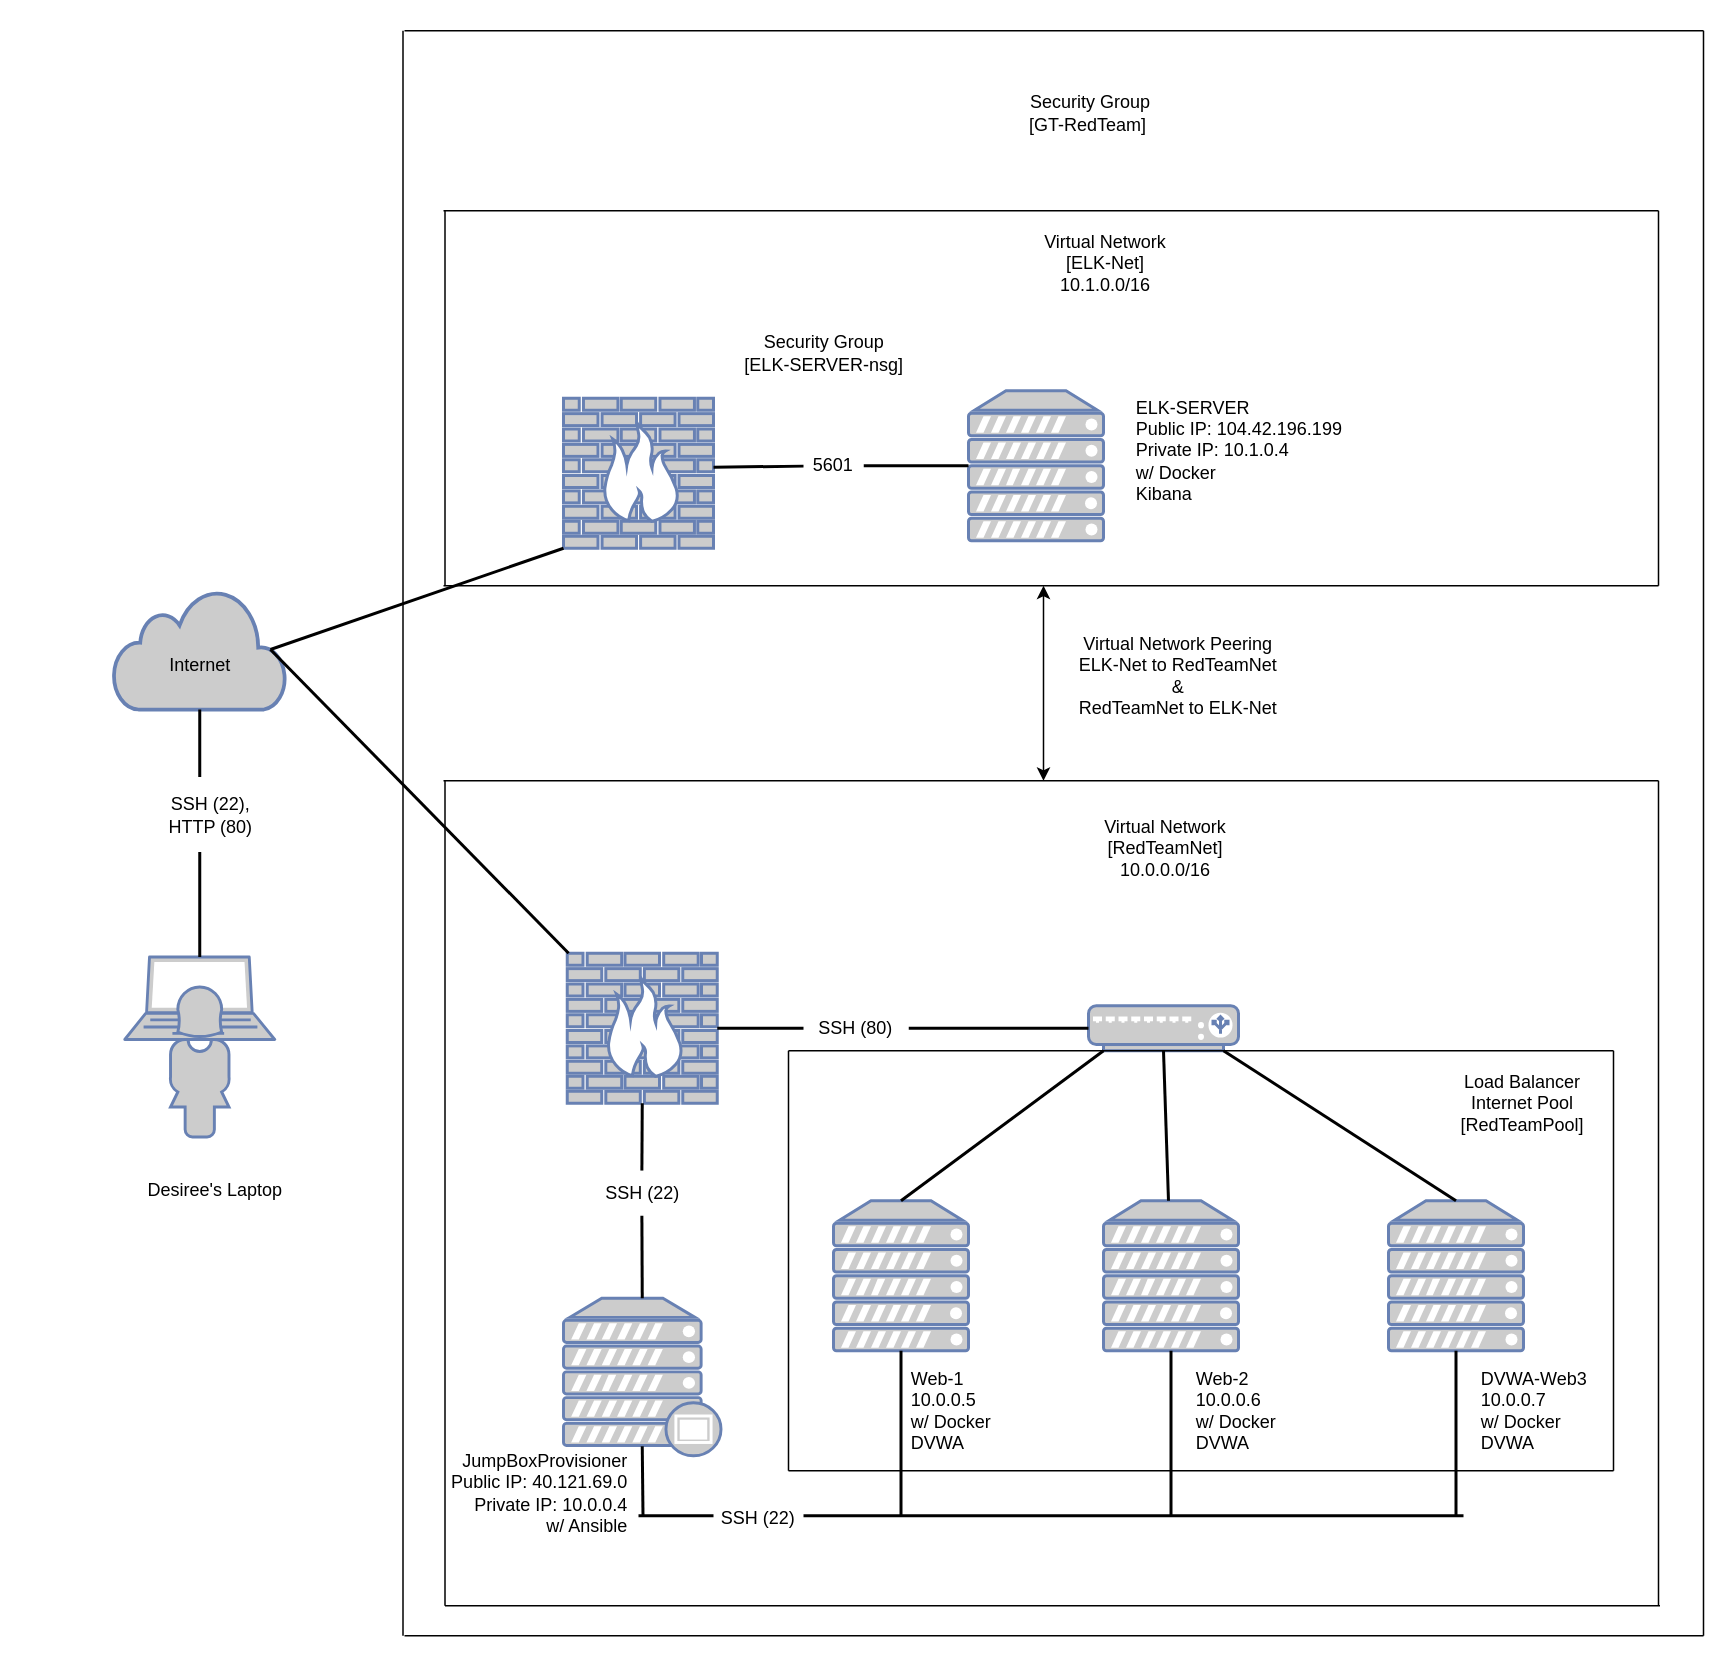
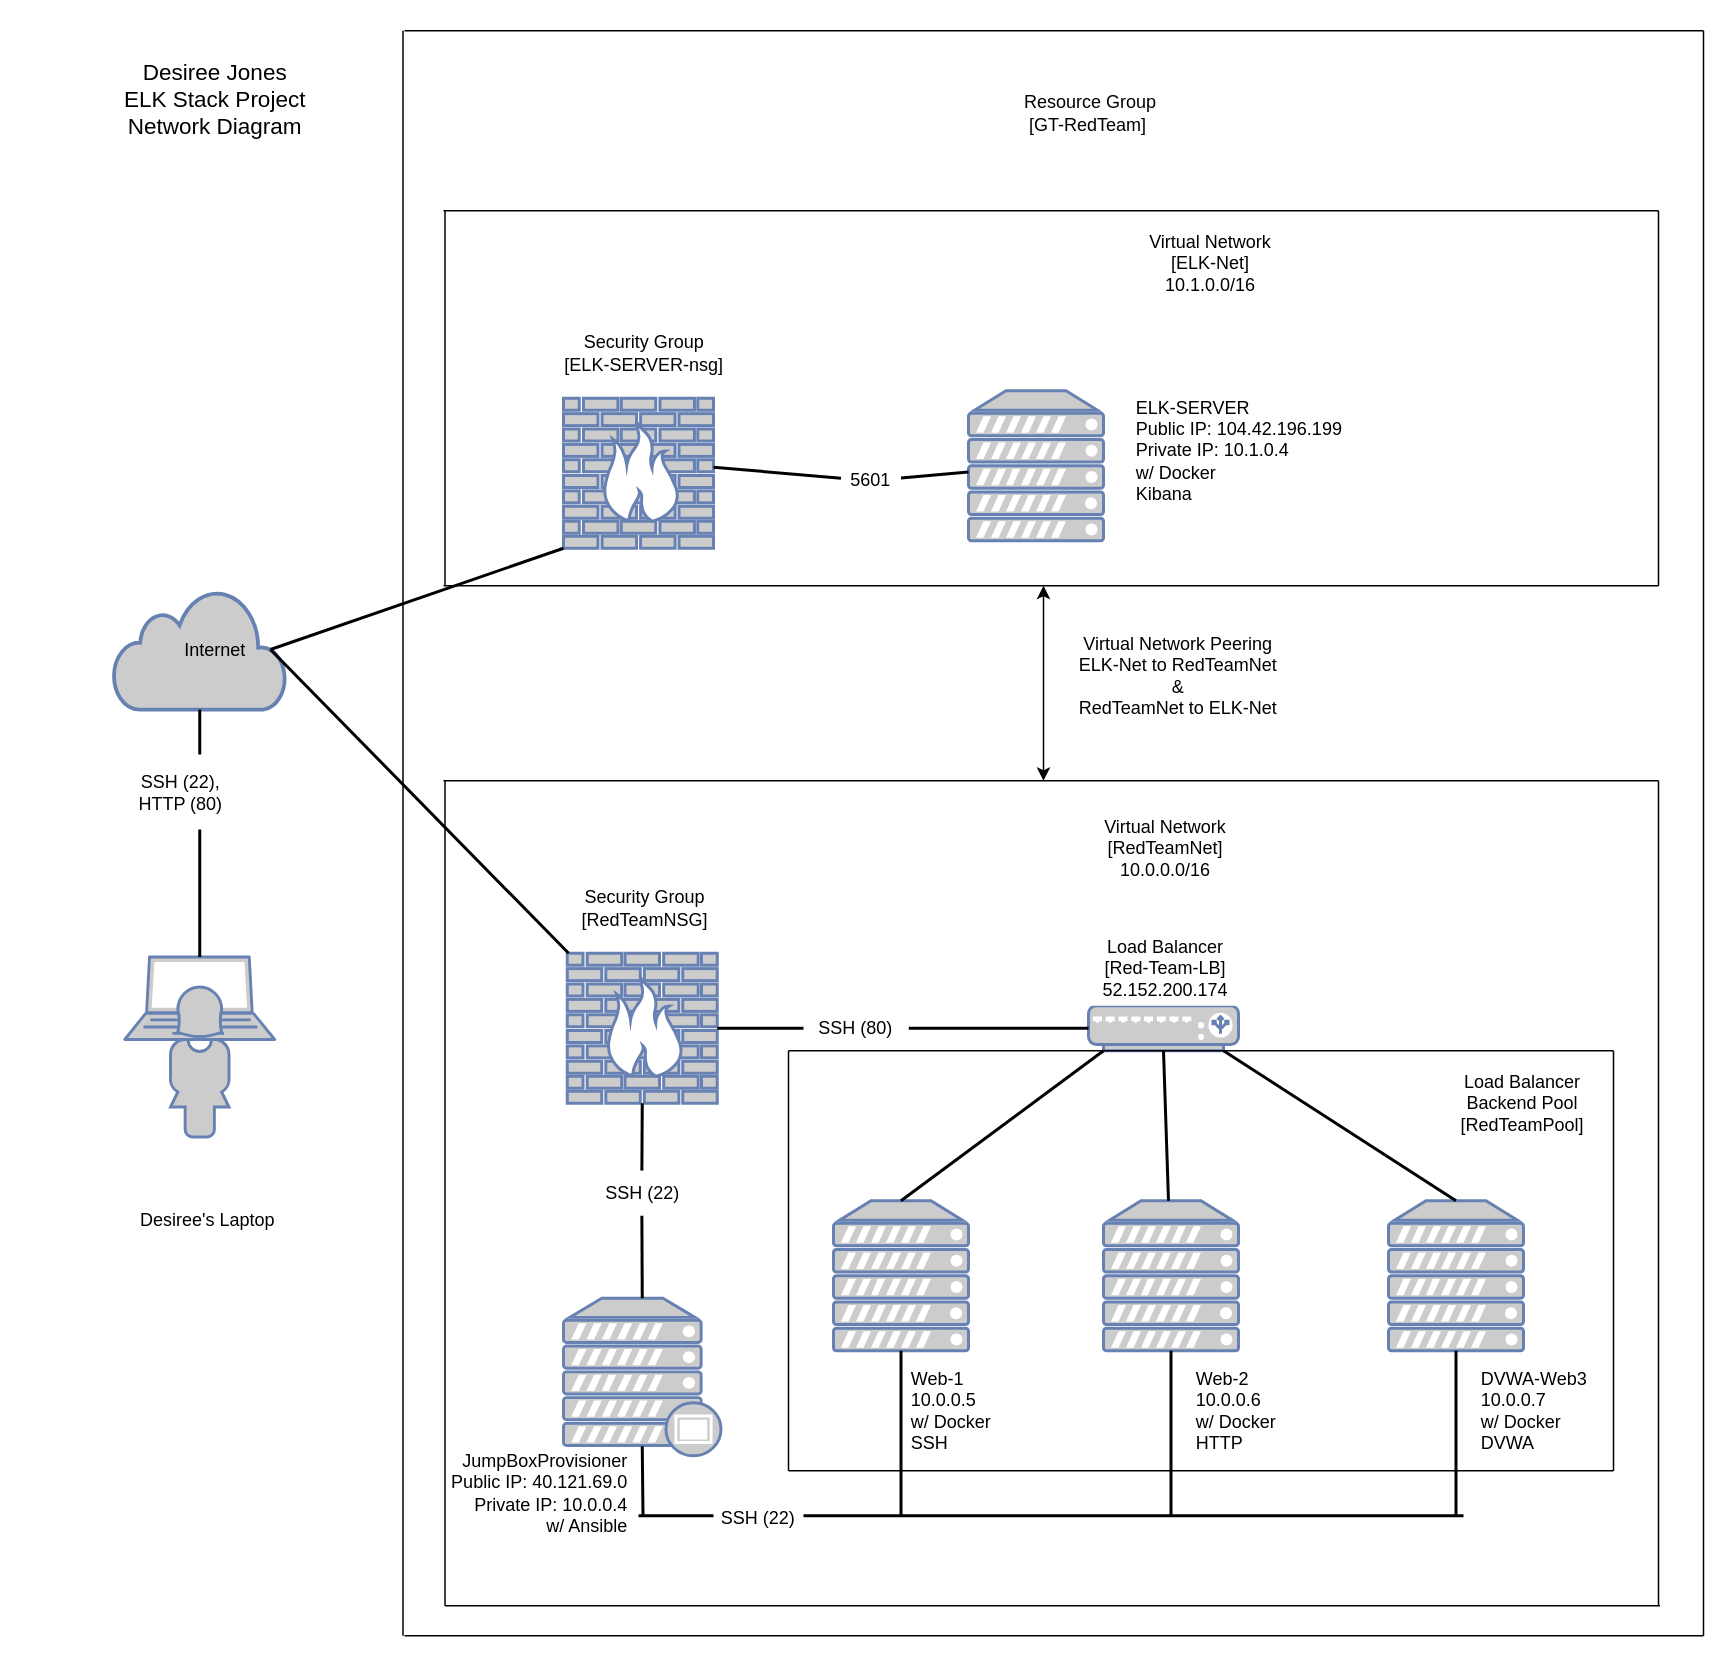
node "Desiree JonesELK Stack ProjectNetwork Diagram": added
node "Security Group [GT-RedTeam]": label "Security Group [GT-RedTeam]" -> "Resource Group [GT-RedTeam]"
node "Virtual Network [ELK-Net] 10.1.0.0/16": moved (1105, 263) -> (1210, 263)
node "Security Group [ELK-SERVER-nsg]": moved (823, 353) -> (643, 353)
node "5601": moved (833, 466) -> (871, 481)
node "Internet": moved (200, 665) -> (215, 650)
node "SSH (22), HTTP (80)": moved (210, 815) -> (180, 792)
node "Security Group [RedTeamNSG]": added
node "Load Balancer [Red-Team-LB] 52.152.200.174": added
node "Load Balancer Internet Pool [RedTeamPool]": label "Load Balancer Internet Pool [RedTeamPool]" -> "Load Balancer Backend Pool [RedTeamPool]"
node "Desiree's Laptop": moved (215, 1190) -> (207, 1220)
node "Web-1 10.0.0.5 w/ Docker DVWA": label "Web-1 10.0.0.5 w/ Docker DVWA" -> "Web-1 10.0.0.5 w/ Docker SSH"
node "Web-2 10.0.0.6 w/ Docker DVWA": label "Web-2 10.0.0.6 w/ Docker DVWA" -> "Web-2 10.0.0.6 w/ Docker HTTP"
